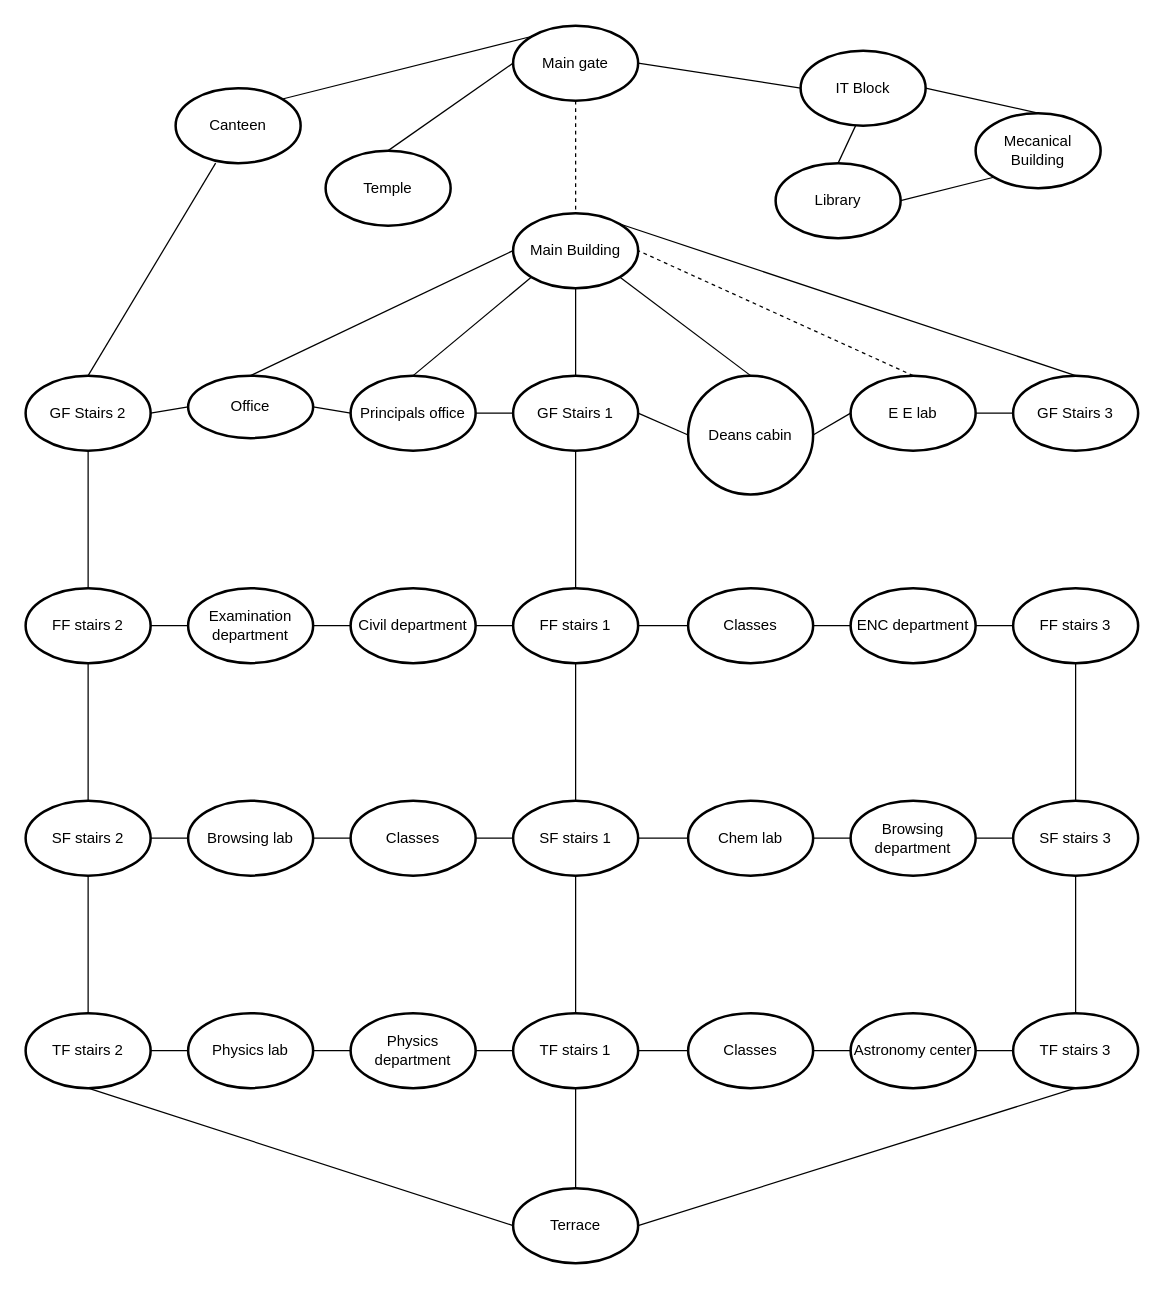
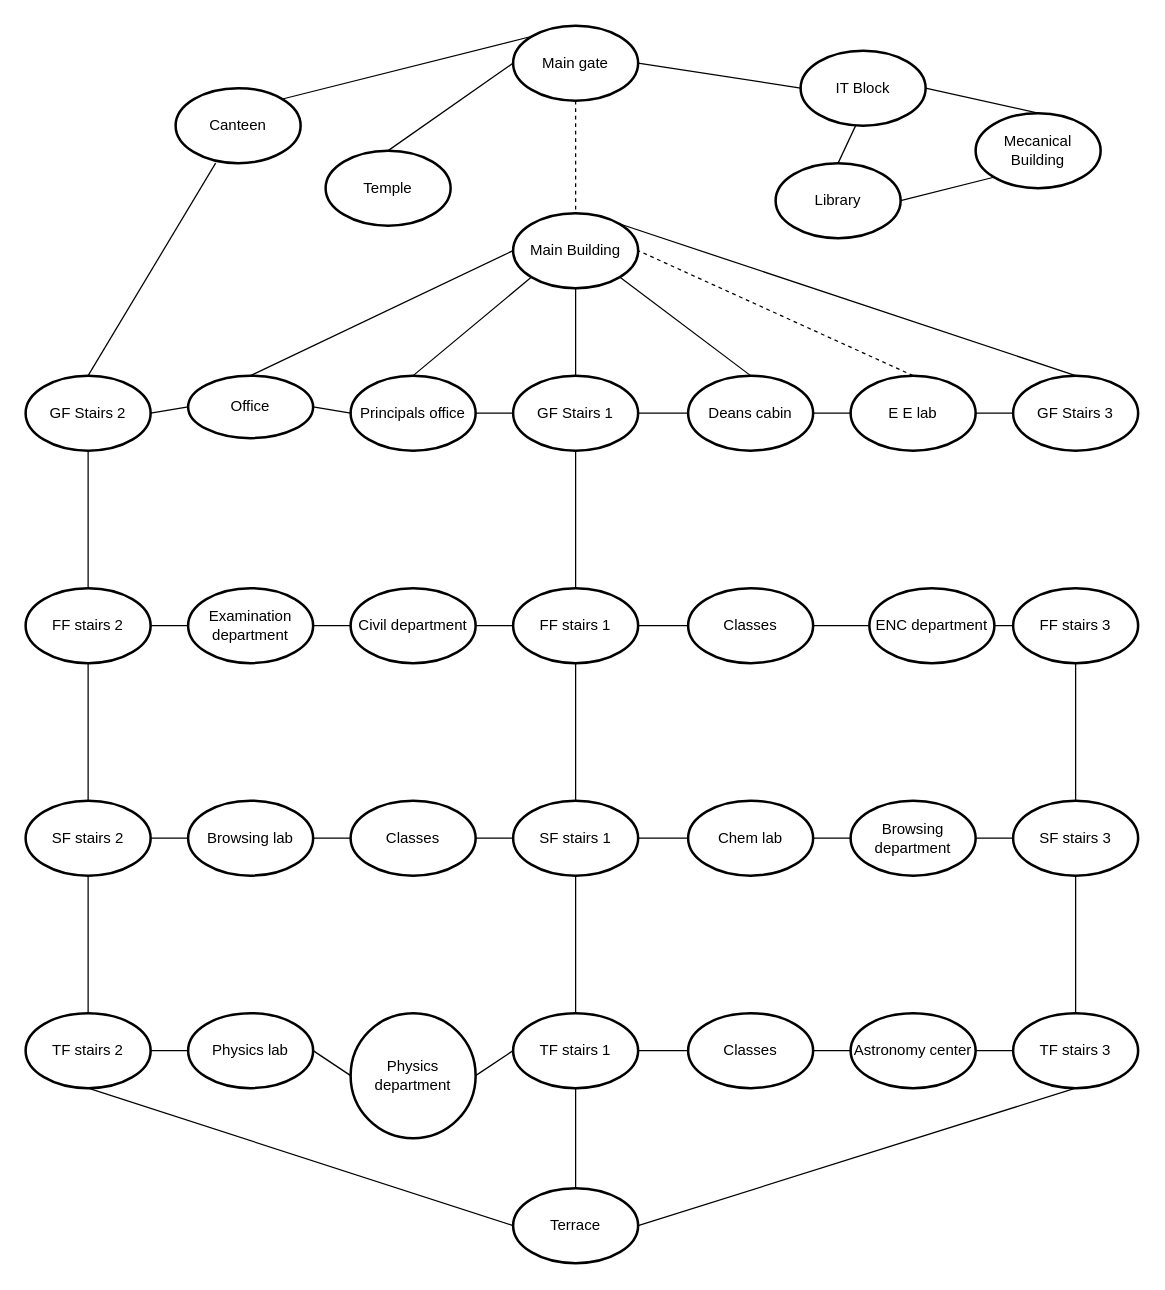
node "Deans cabin": size 125x119 -> 125x75
node "ENC department": moved (913, 626) -> (932, 626)
node "Physics department": size 125x75 -> 125x125
